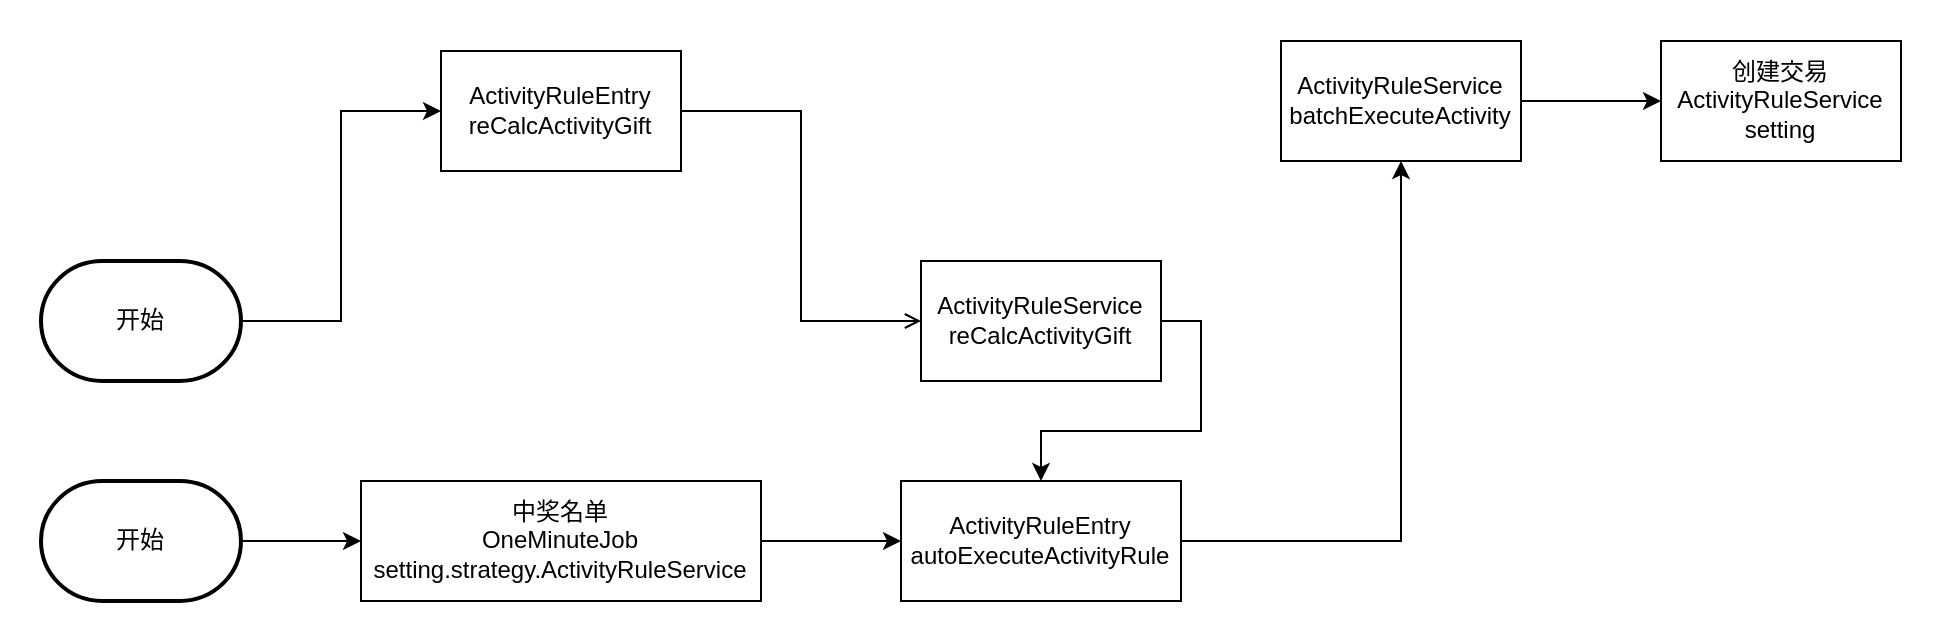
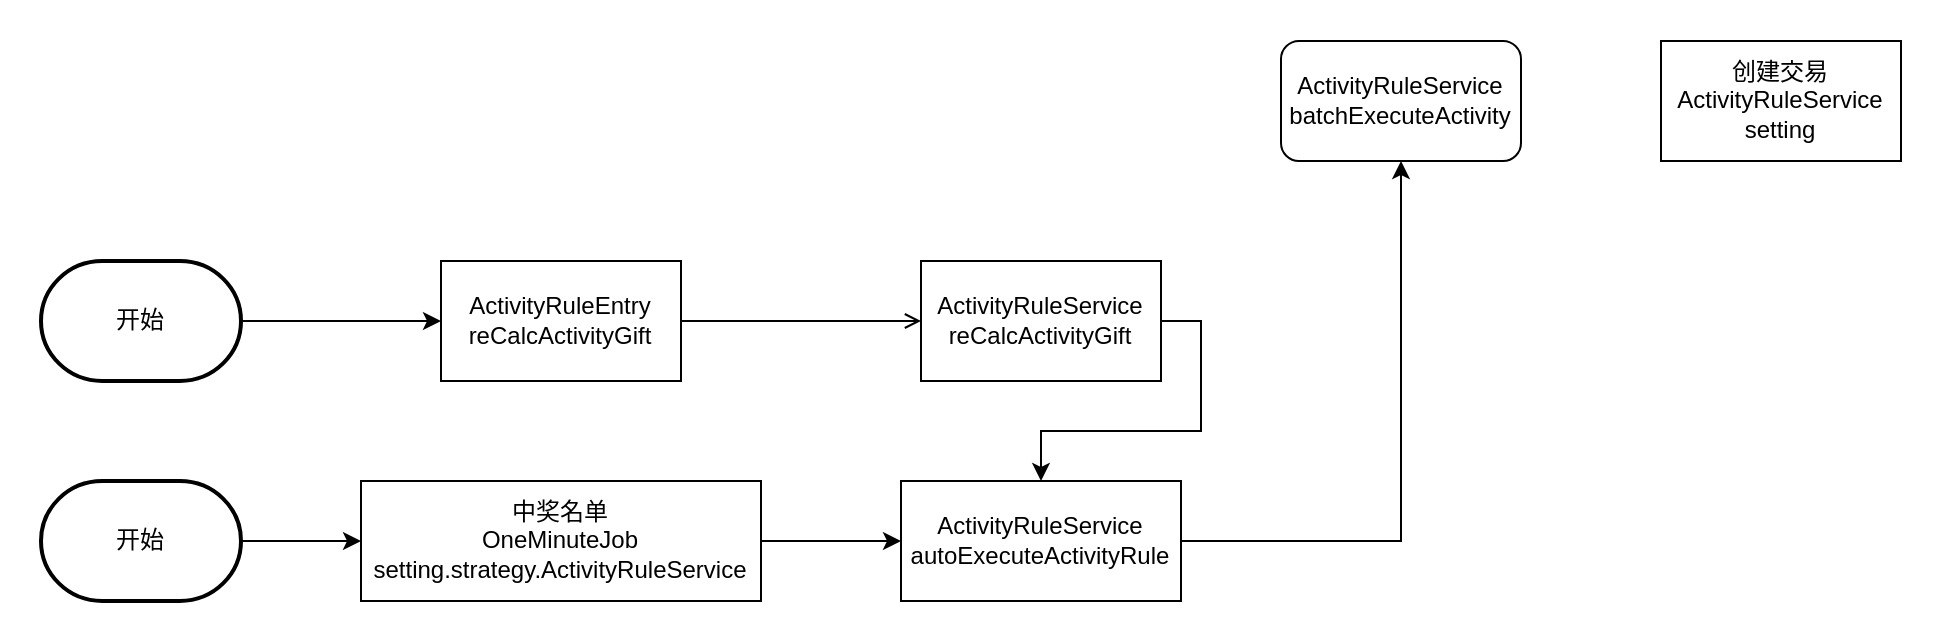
node "ActivityRuleService batchExecuteActivity": shape rectangle -> rounded rectangle
edge "ActivityRuleService batchExecuteActivity" -> "创建交易 ActivityRuleService setting": removed
node "ActivityRuleEntry reCalcActivityGift": moved (561, 111) -> (561, 321)
node "ActivityRuleEntry autoExecuteActivityRule": label "ActivityRuleEntry autoExecuteActivityRule" -> "ActivityRuleService autoExecuteActivityRule"
